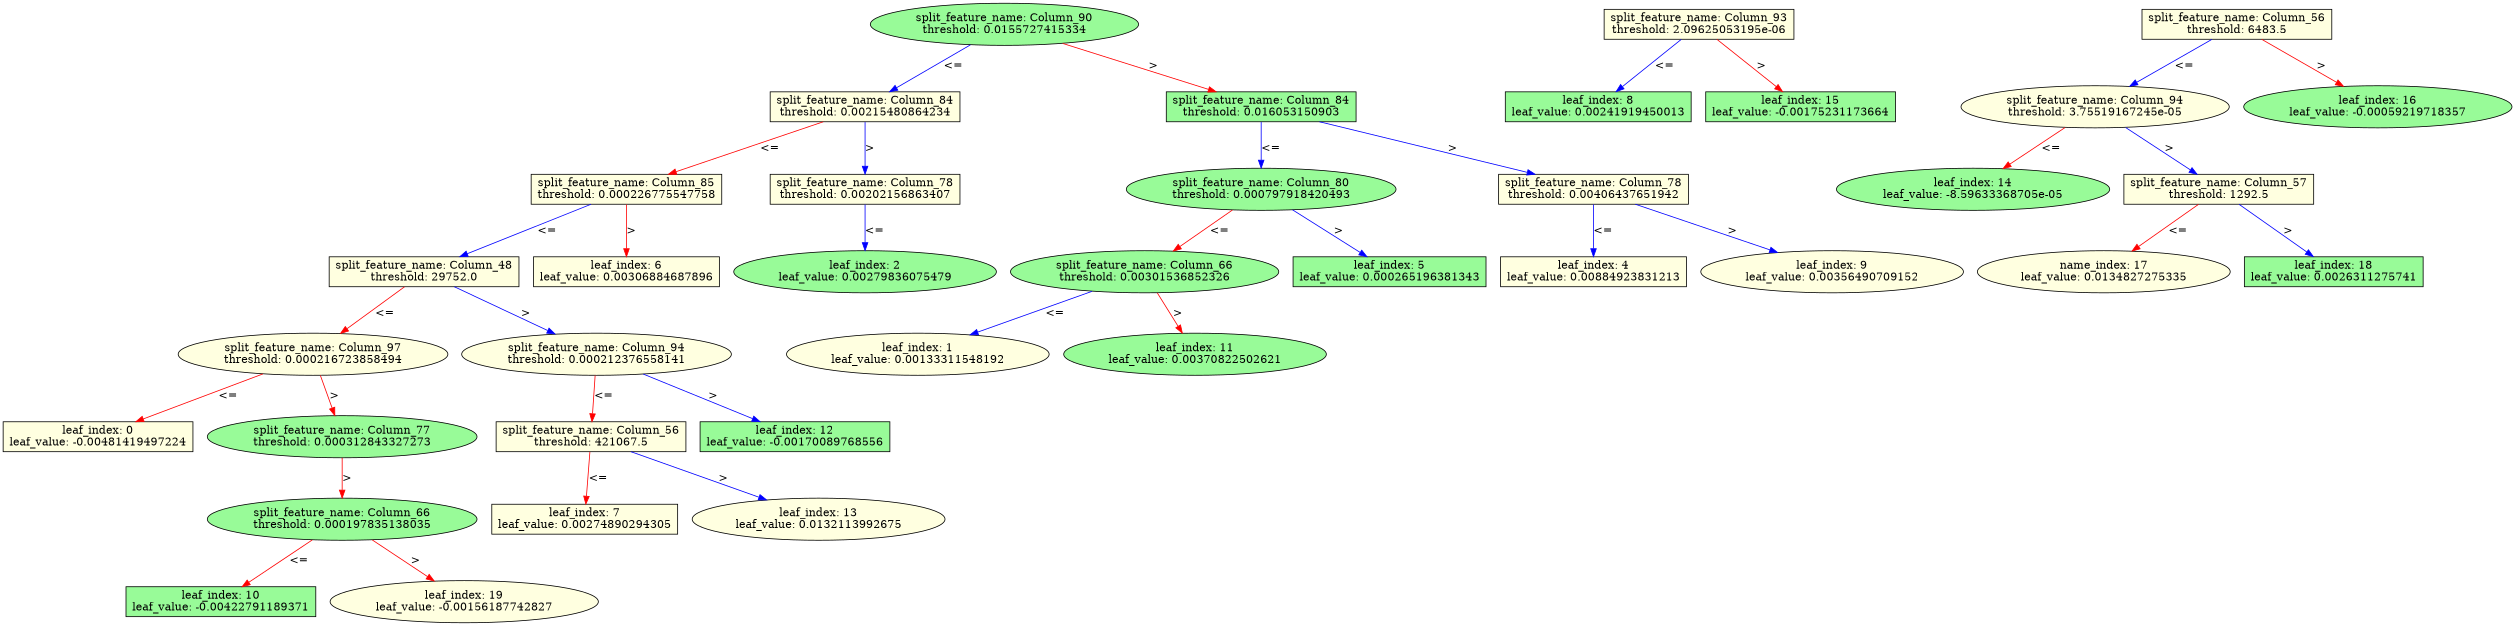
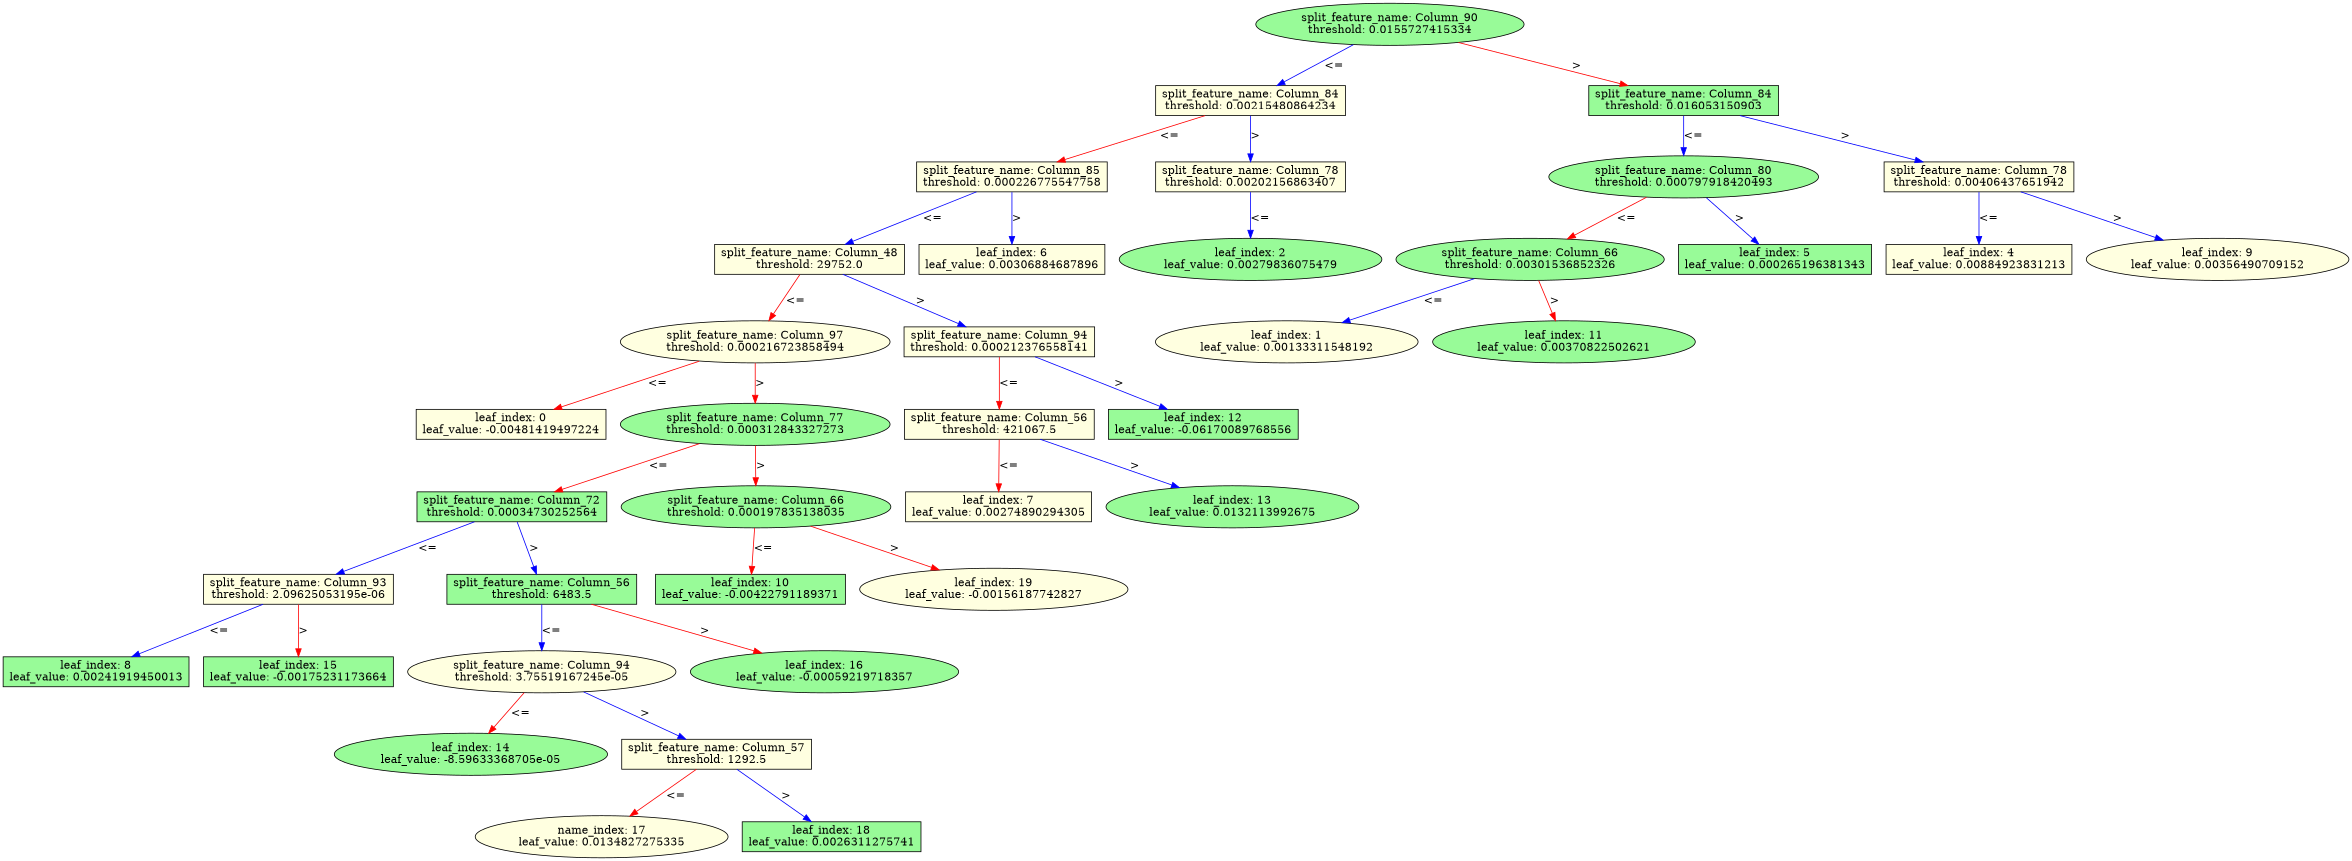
node "split_feature_name: Column_56 threshold: 6483.5": fillcolor lightyellow -> palegreen
edge "split_feature_name: Column_85 threshold: 0.000226775547758" -> "leaf_index: 6 leaf_value: 0.00306884687896": color red -> blue
node "split_feature_name: Column_94 threshold: 0.000212376558141": shape ellipse -> box
node "leaf_index: 12 leaf_value: -0.00170089768556": label "leaf_index: 12 leaf_value: -0.00170089768556" -> "leaf_index: 12 leaf_value: -0.06170089768556"
node "split_feature_name: Column_72 threshold: 0.00034730252564": added
node "leaf_index: 13 leaf_value: 0.0132113992675": fillcolor lightyellow -> palegreen
